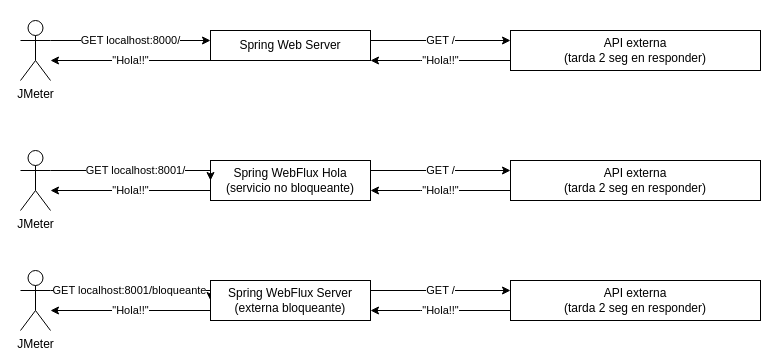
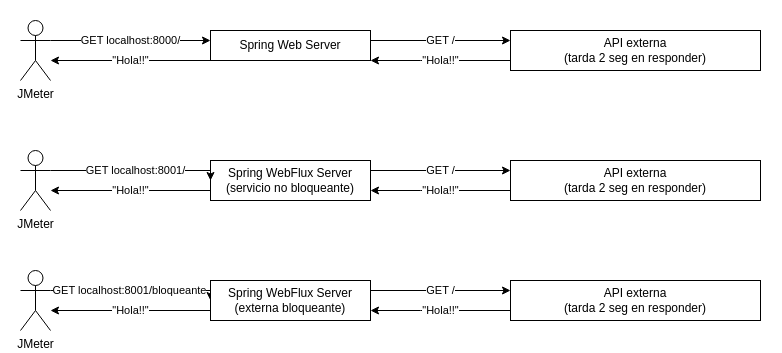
node "Spring WebFlux Hola (servicio no bloqueante)": label "Spring WebFlux Hola (servicio no bloqueante)" -> "Spring WebFlux Server (servicio no bloqueante)"
